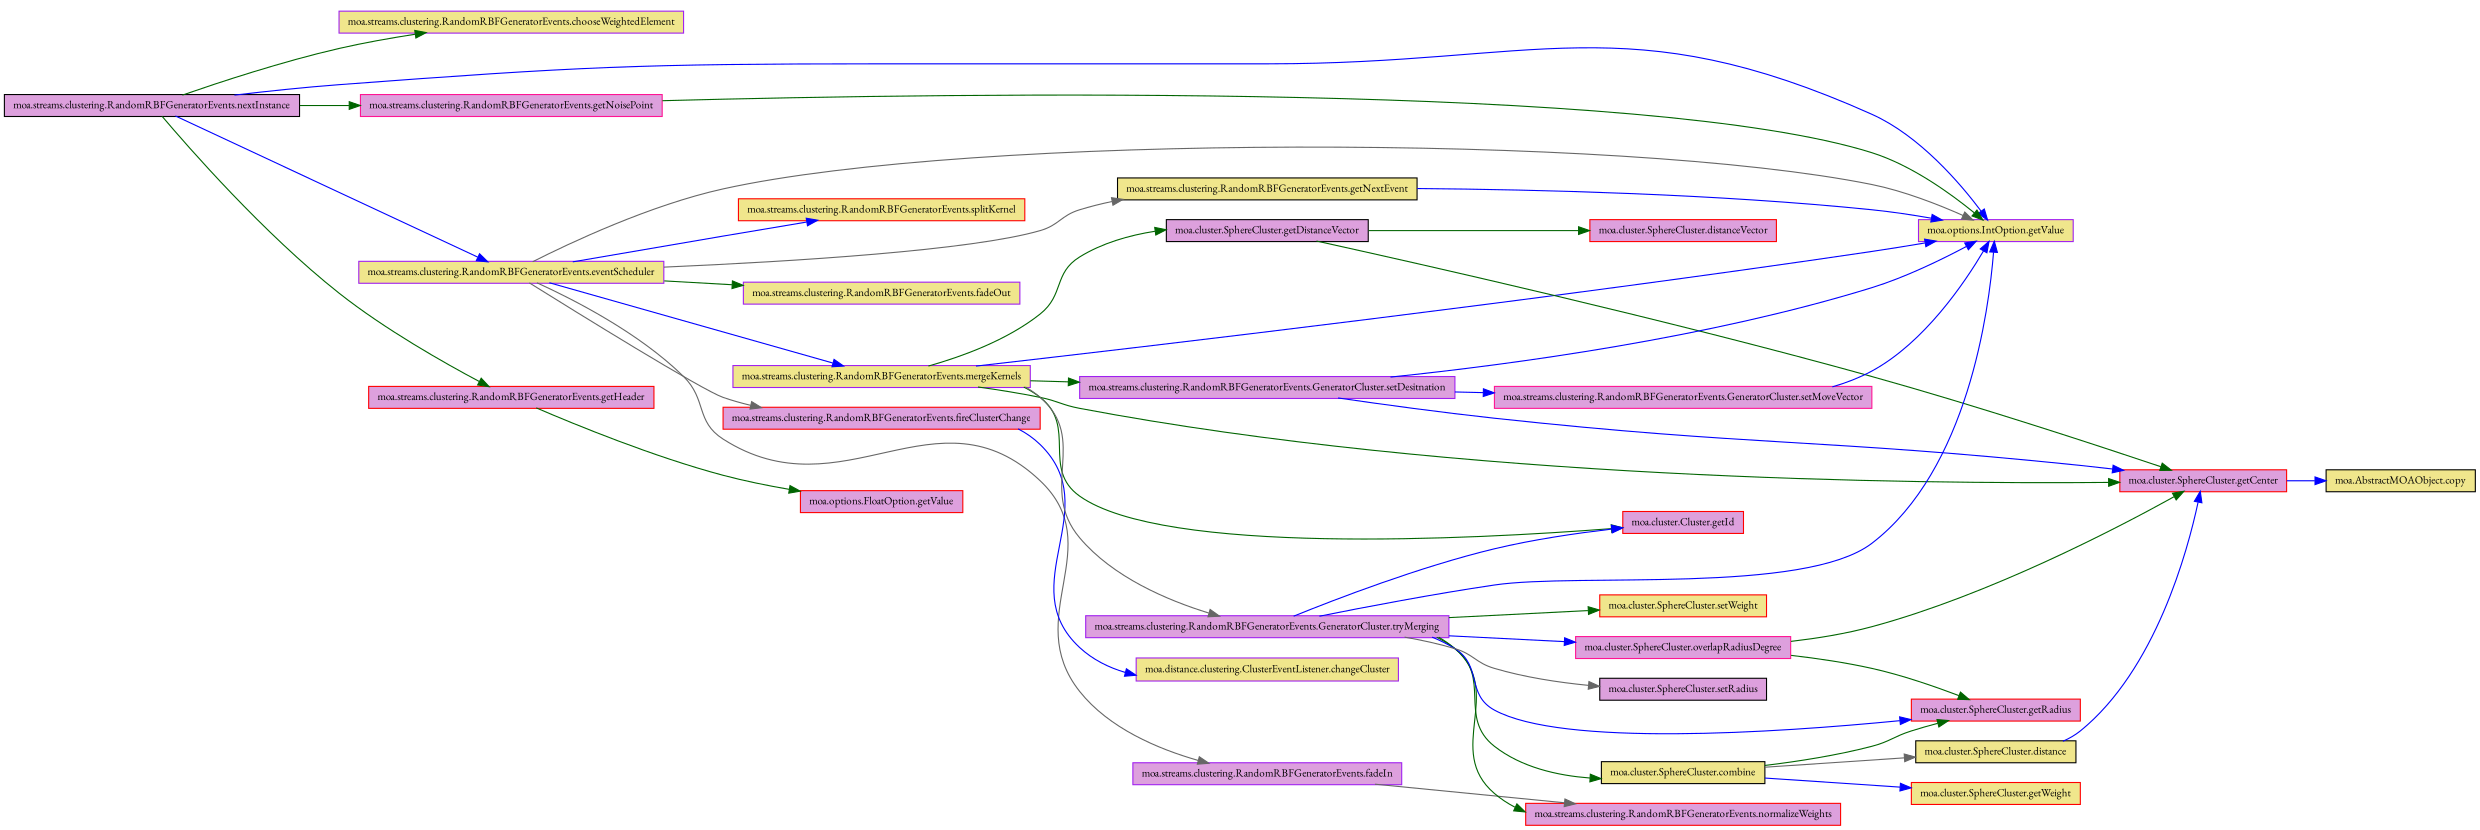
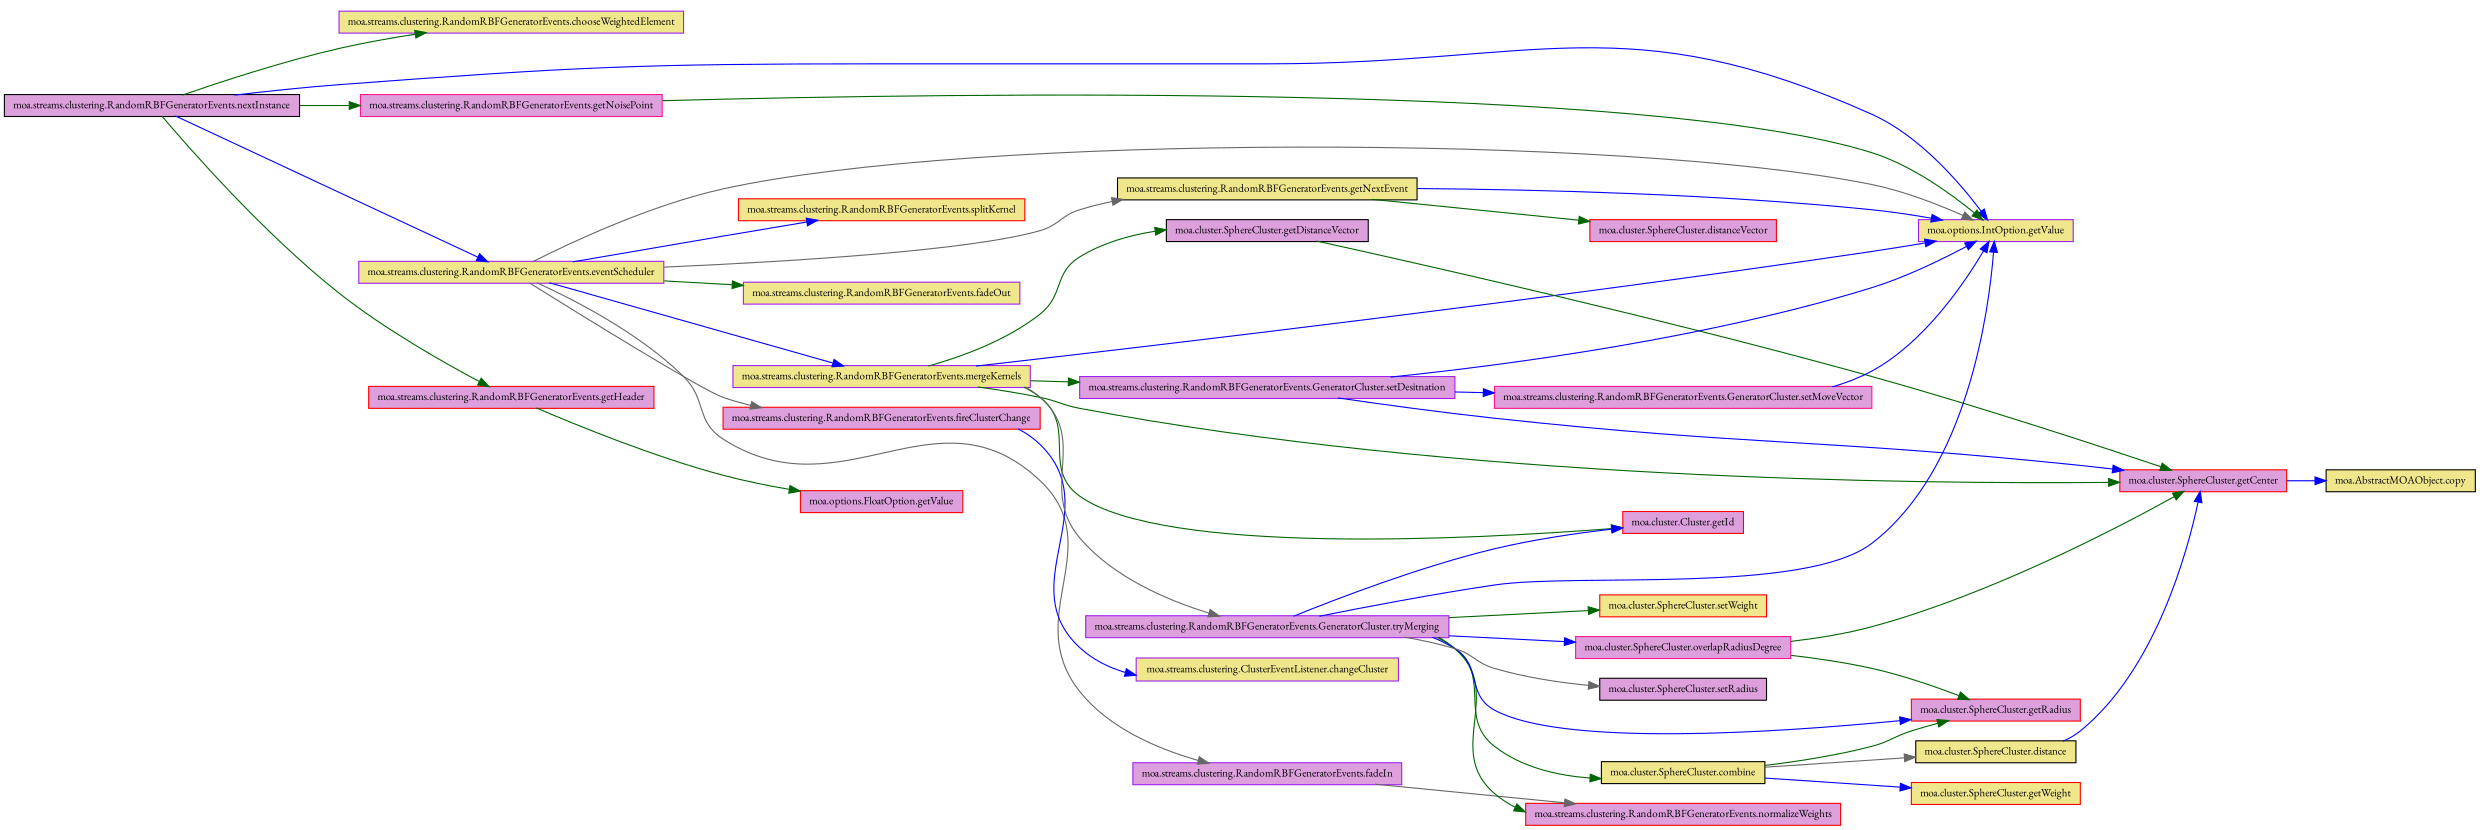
edge "moa.cluster.SphereCluster.getDistanceVector" -> "moa.cluster.SphereCluster.distanceVector": now "moa.streams.clustering.RandomRBFGeneratorEvents.getNextEvent" -> "moa.cluster.SphereCluster.distanceVector"
node "moa.distance.clustering.ClusterEventListener.changeCluster": label "moa.distance.clustering.ClusterEventListener.changeCluster" -> "moa.streams.clustering.ClusterEventListener.changeCluster"
